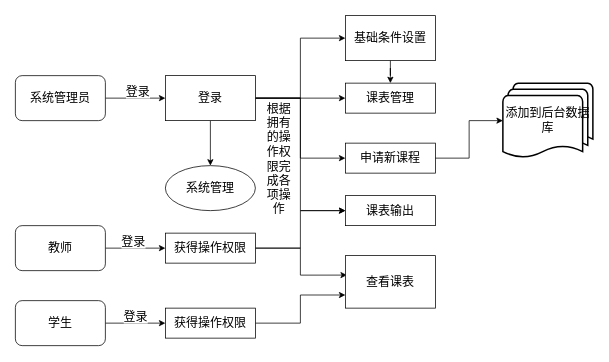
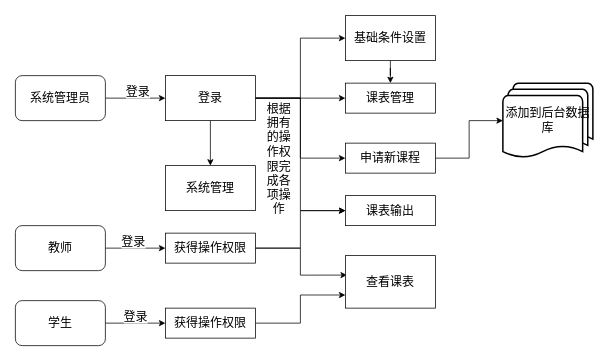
node "系统管理": shape ellipse -> rectangle
